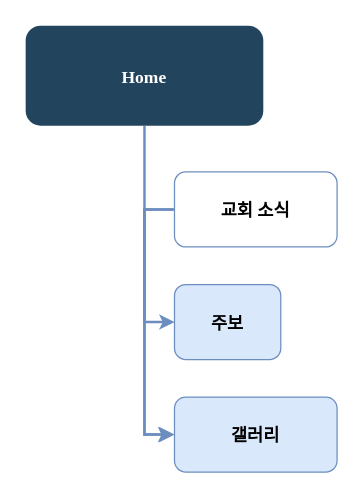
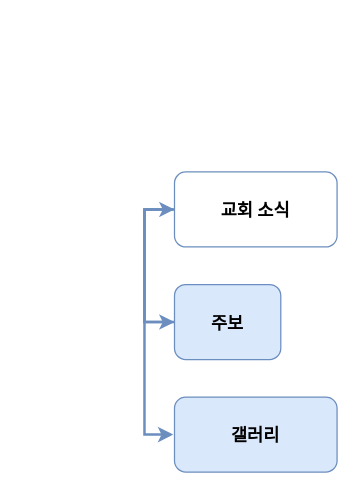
node "Home": removed
edge "Home" -> "갤러리": removed
edge "주보" -> "교회 소식": added
